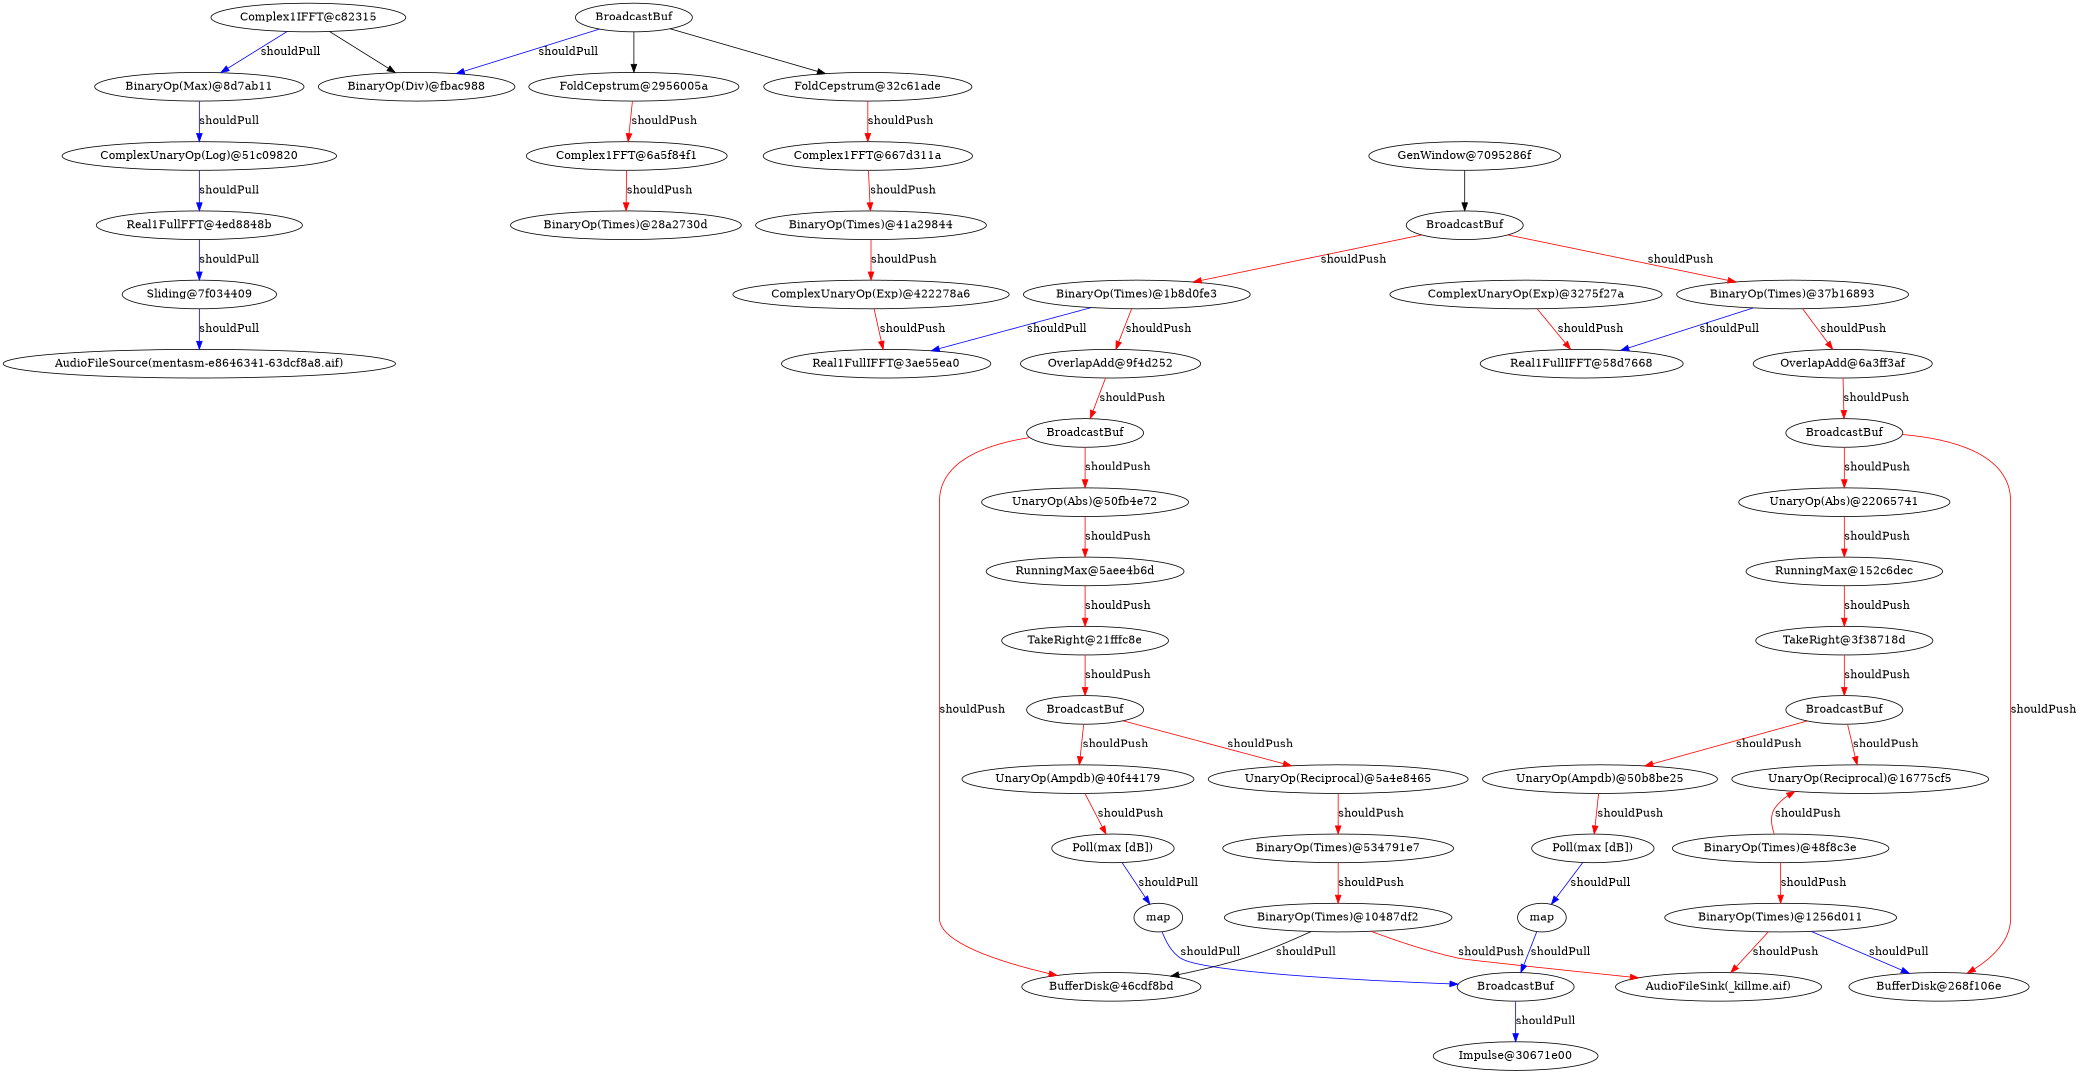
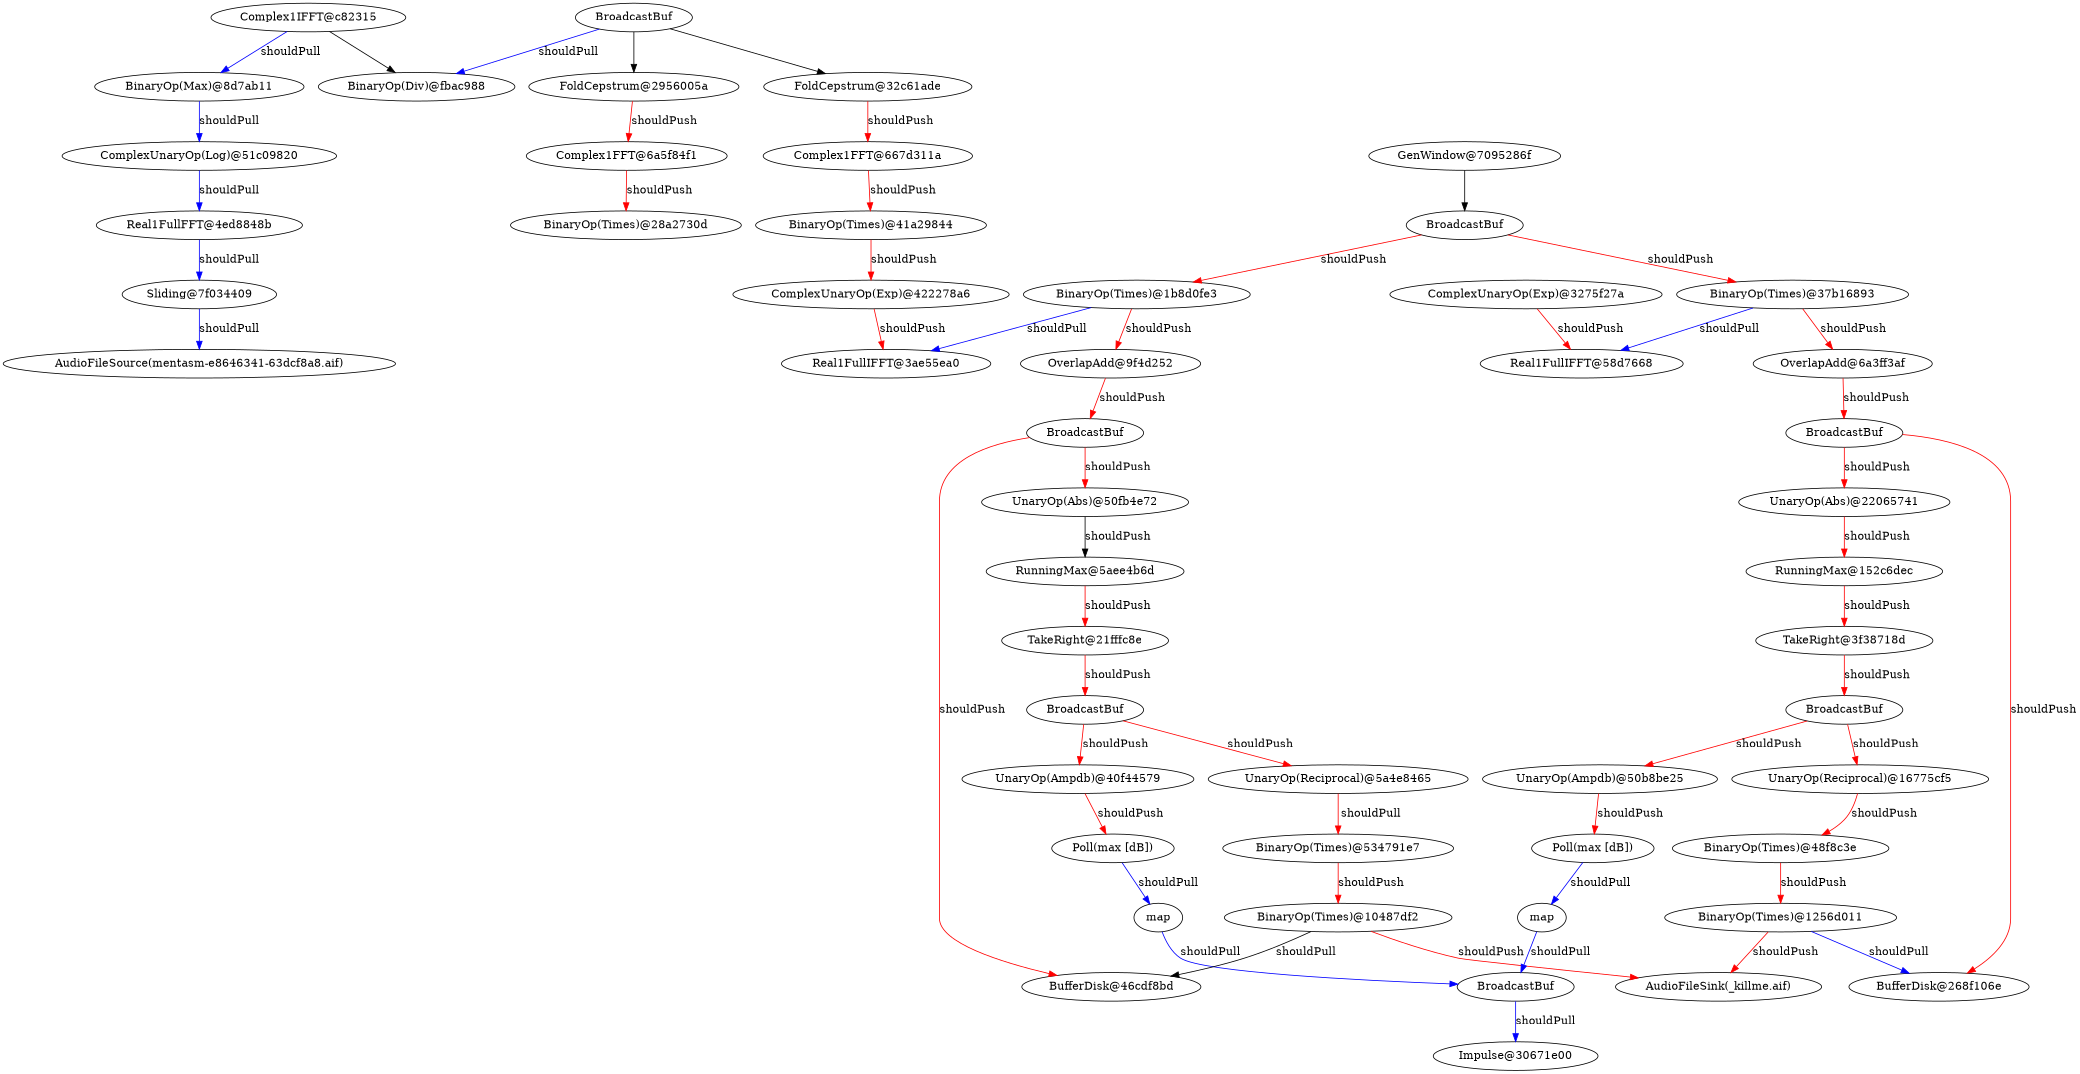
edge "UnaryOp(Abs)@50fb4e72" -> "RunningMax@5aee4b6d": color red -> black
node "UnaryOp(Ampdb)@40f44179": label "UnaryOp(Ampdb)@40f44179" -> "UnaryOp(Ampdb)@40f44579"
edge "BinaryOp(Times)@48f8c3e" -> "UnaryOp(Reciprocal)@16775cf5": reversed
edge "UnaryOp(Reciprocal)@5a4e8465" -> "BinaryOp(Times)@534791e7": label "shouldPush" -> "shouldPull"
